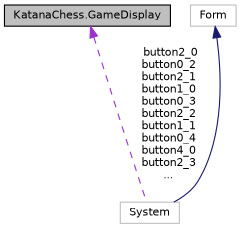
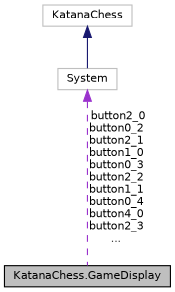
node "Form": label "Form" -> "KatanaChess"
edge "System" -> "KatanaChess.GameDisplay": reversed
